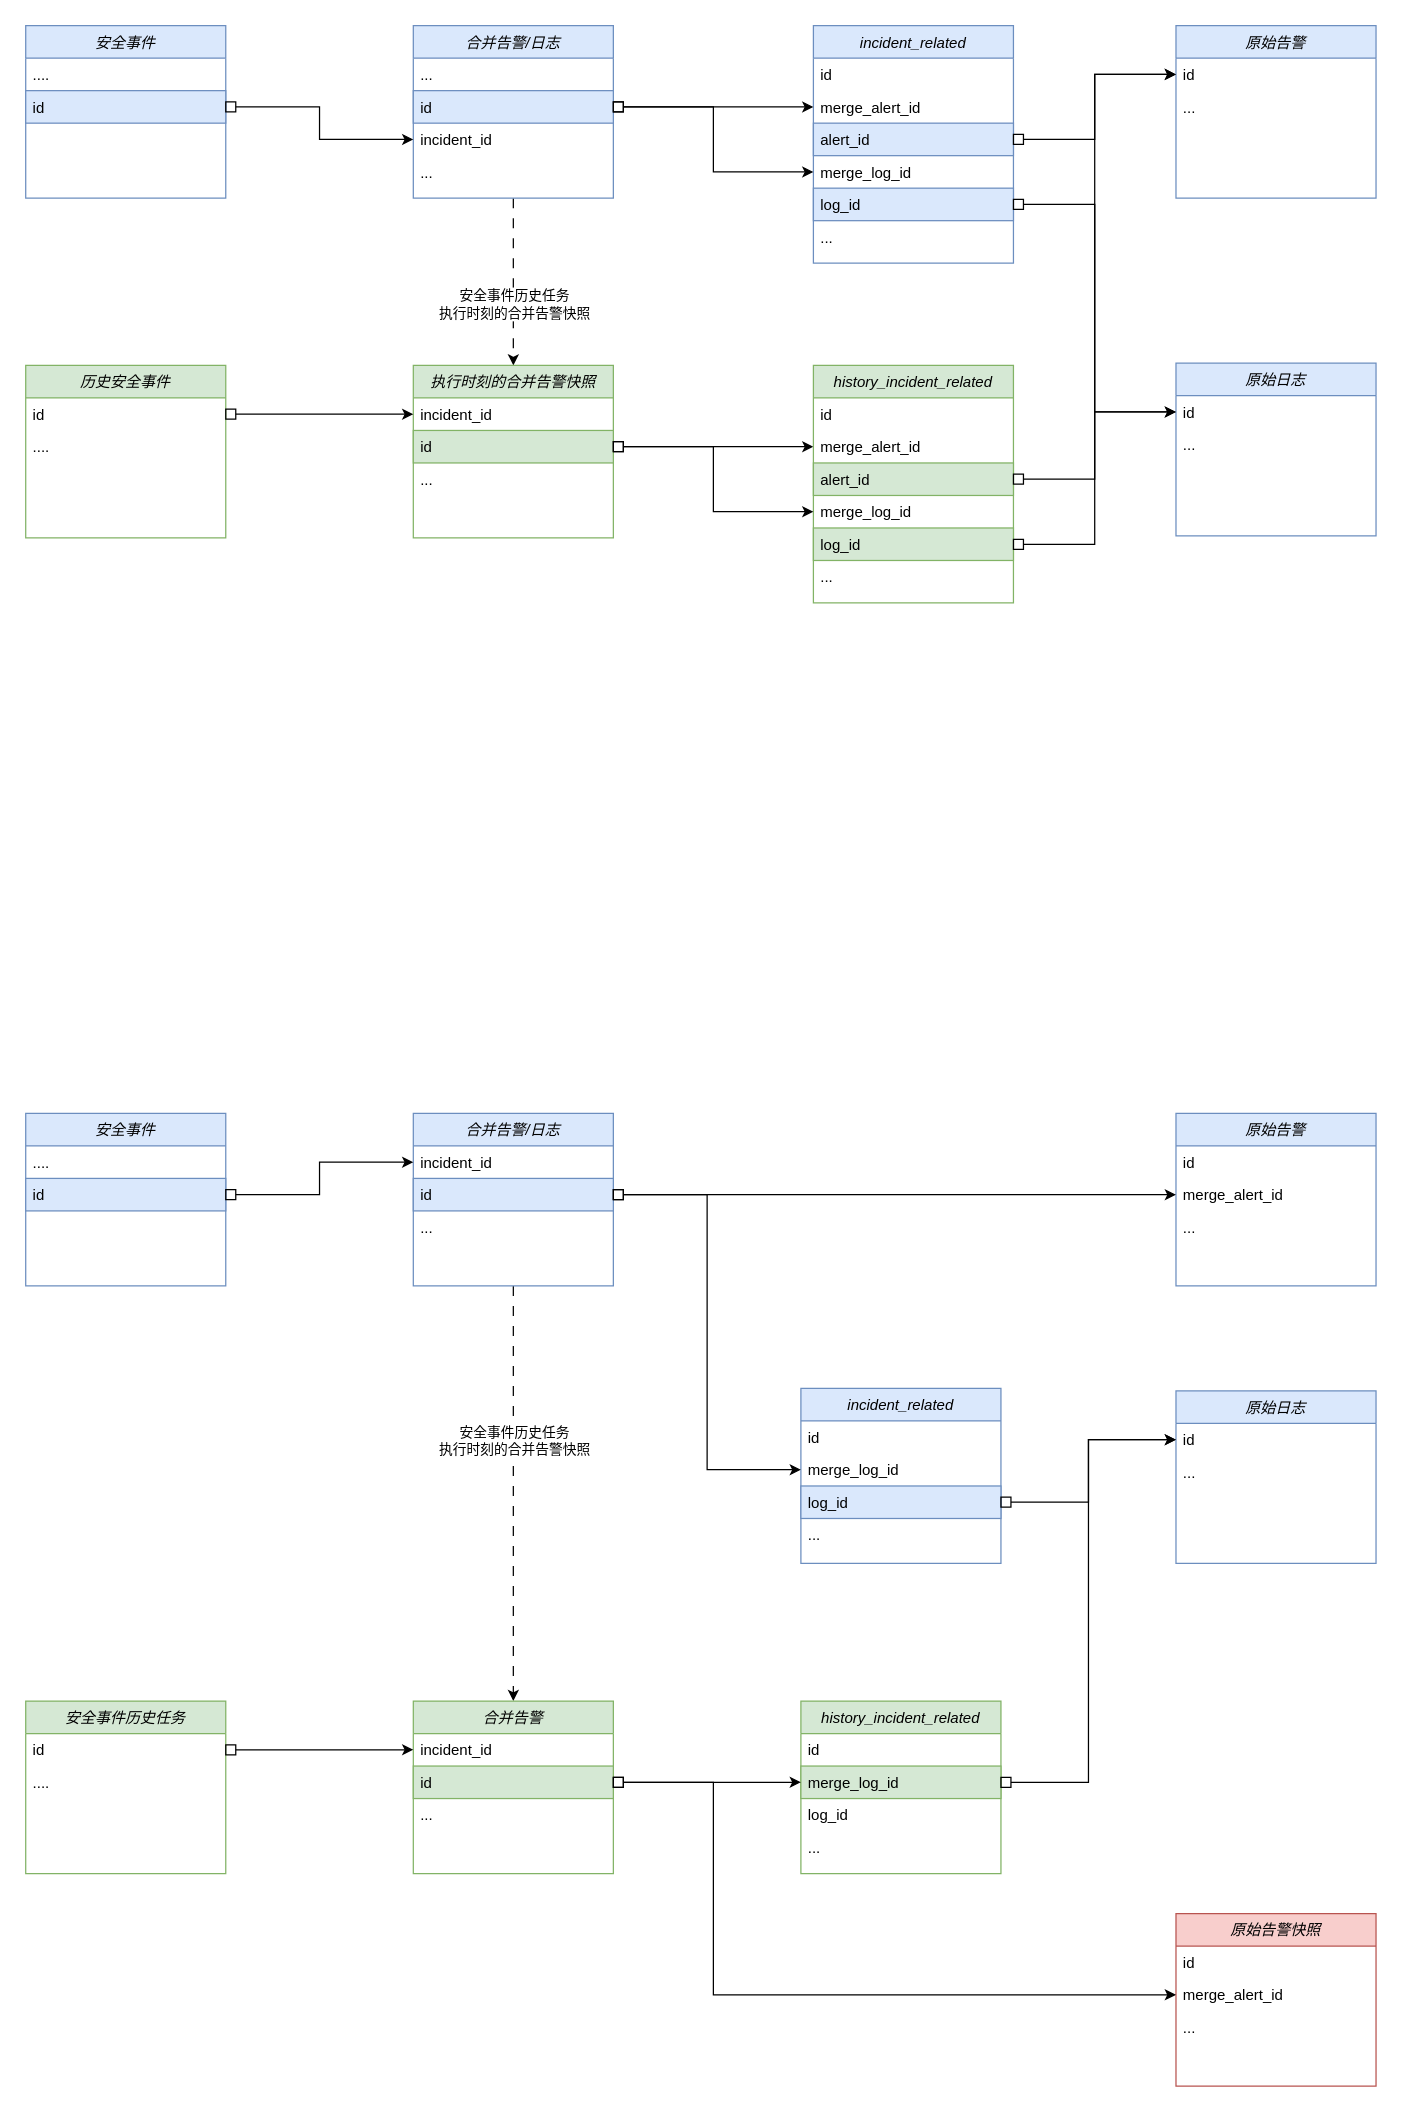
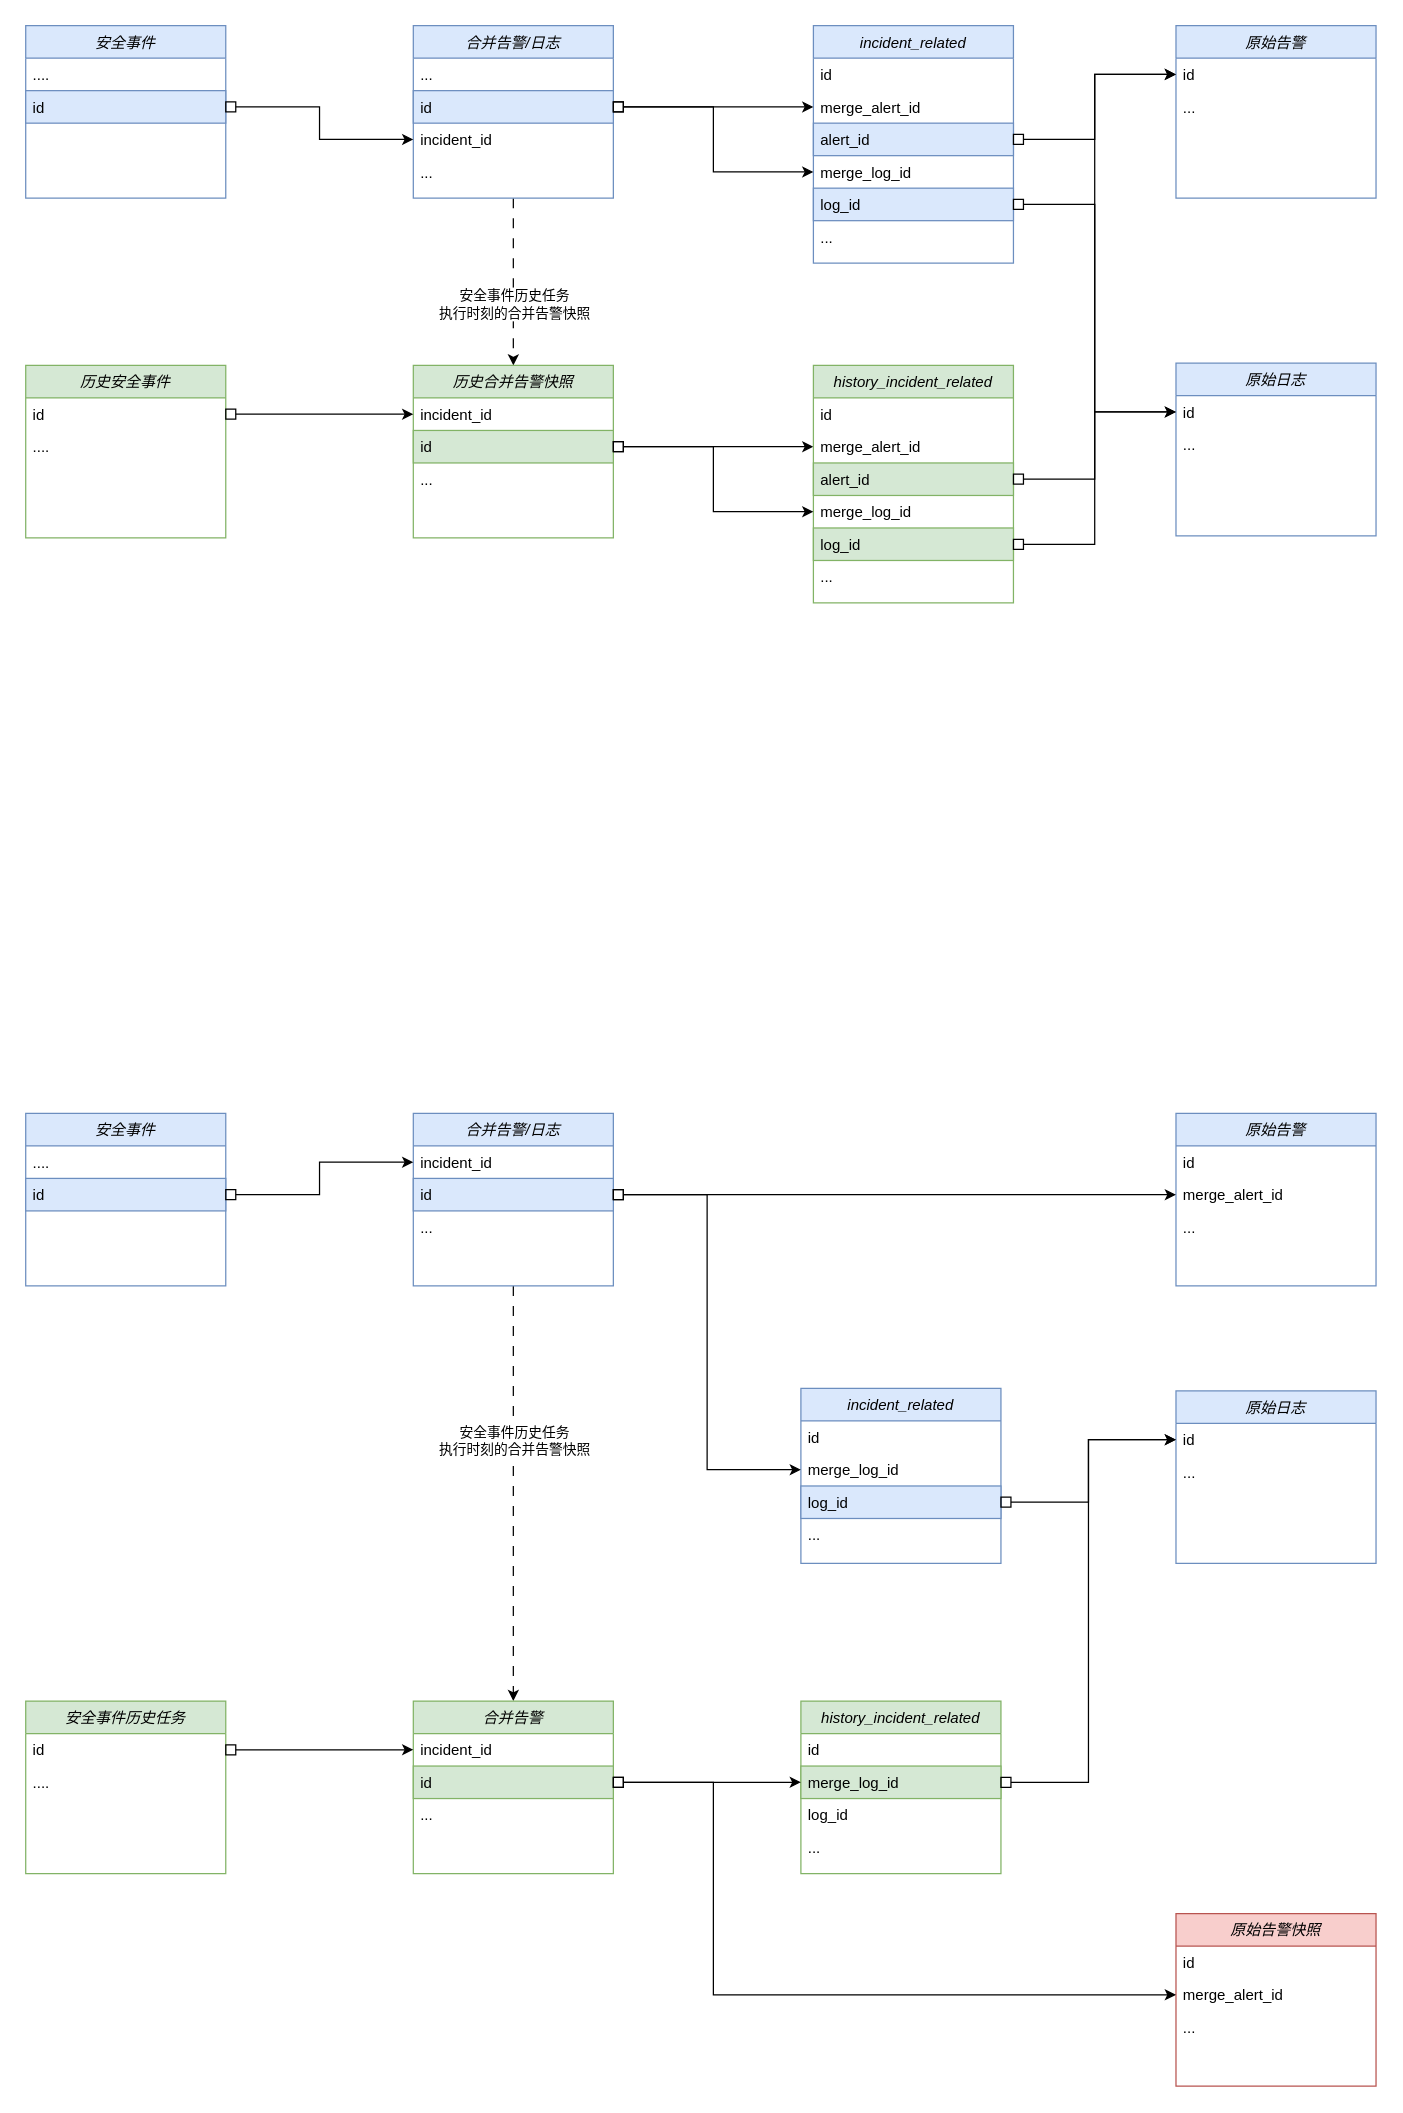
node "执行时刻的合并告警快照": label "执行时刻的合并告警快照" -> "历史合并告警快照"
